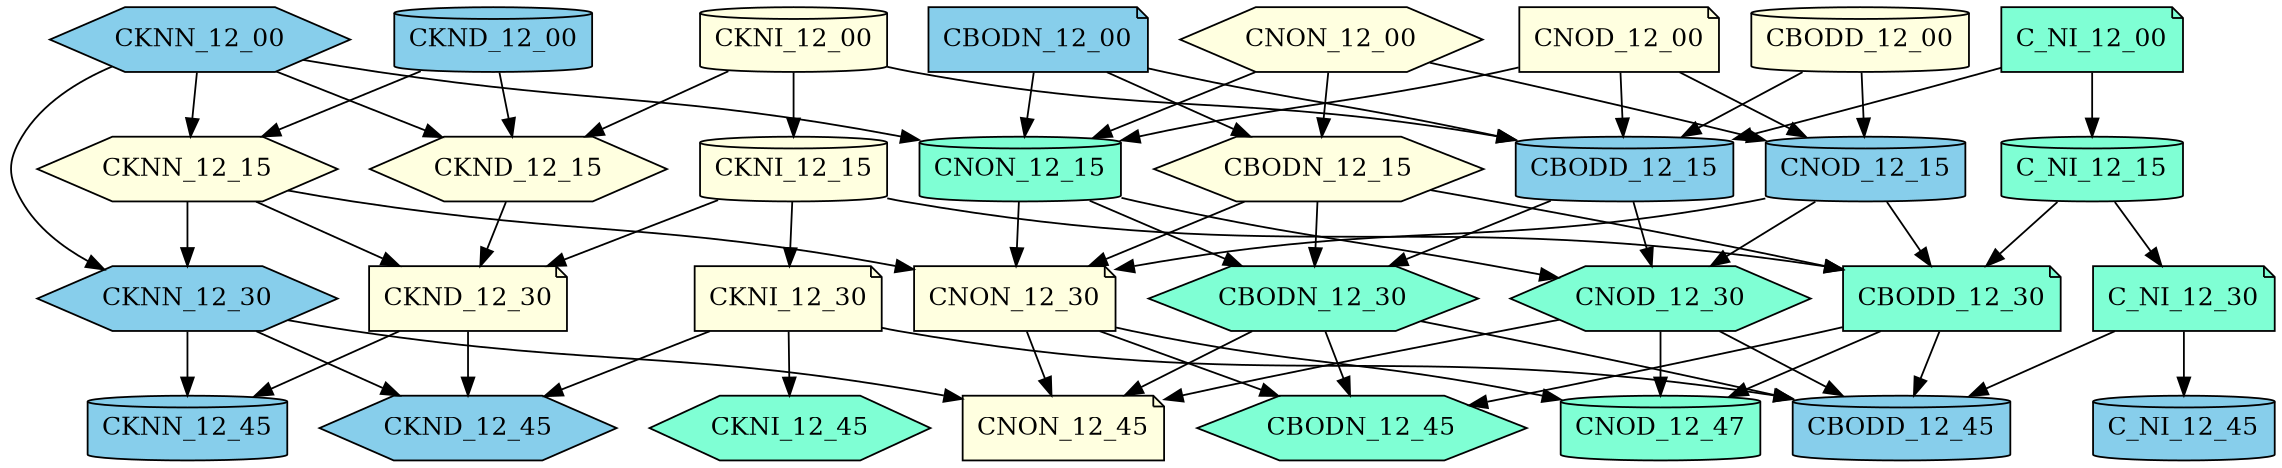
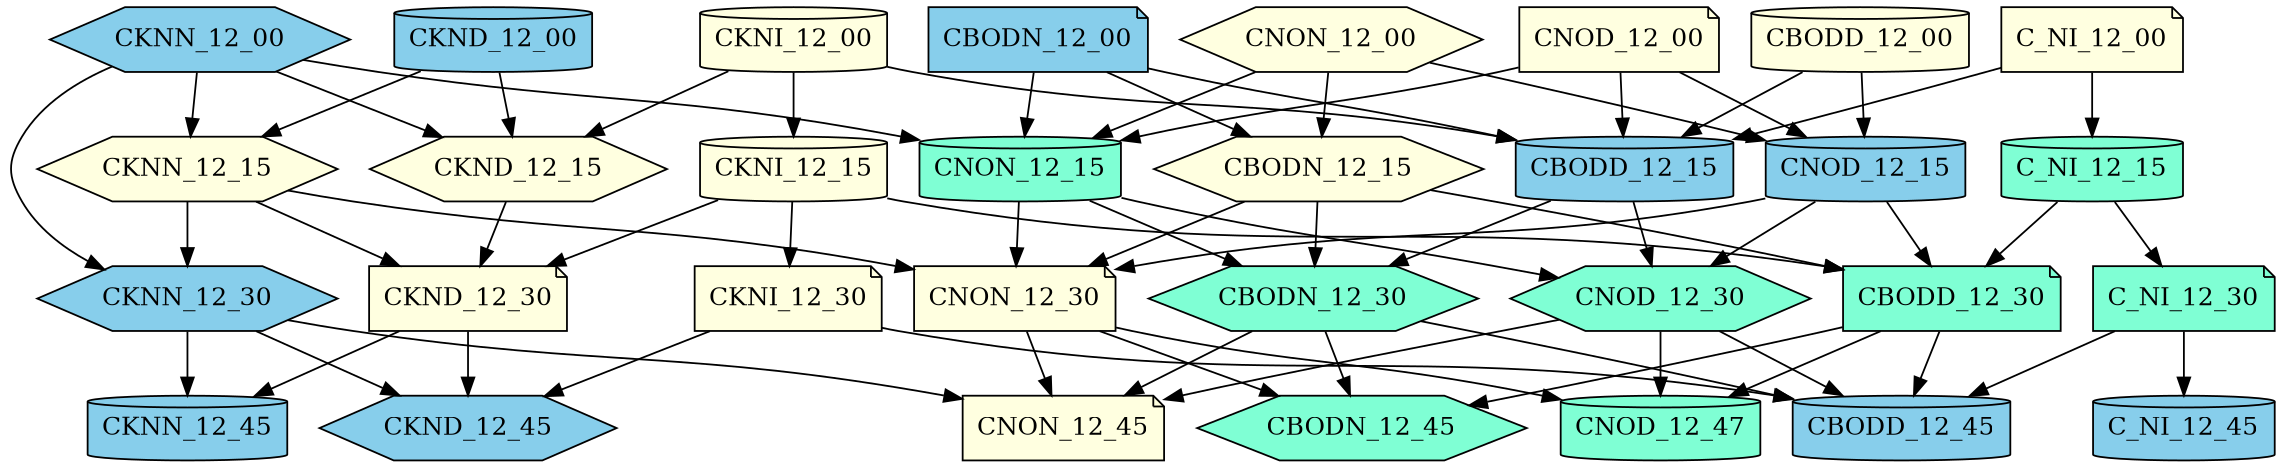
node "C_NI_12_00": fillcolor aquamarine -> lightyellow
node "CKNI_12_45": removed
